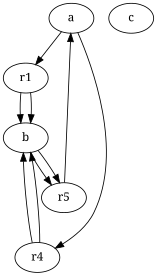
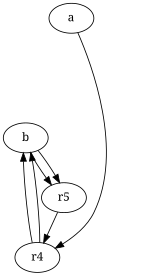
node "c": removed
node "r1": removed
edge "r5" -> "a": now "r5" -> "r4"
